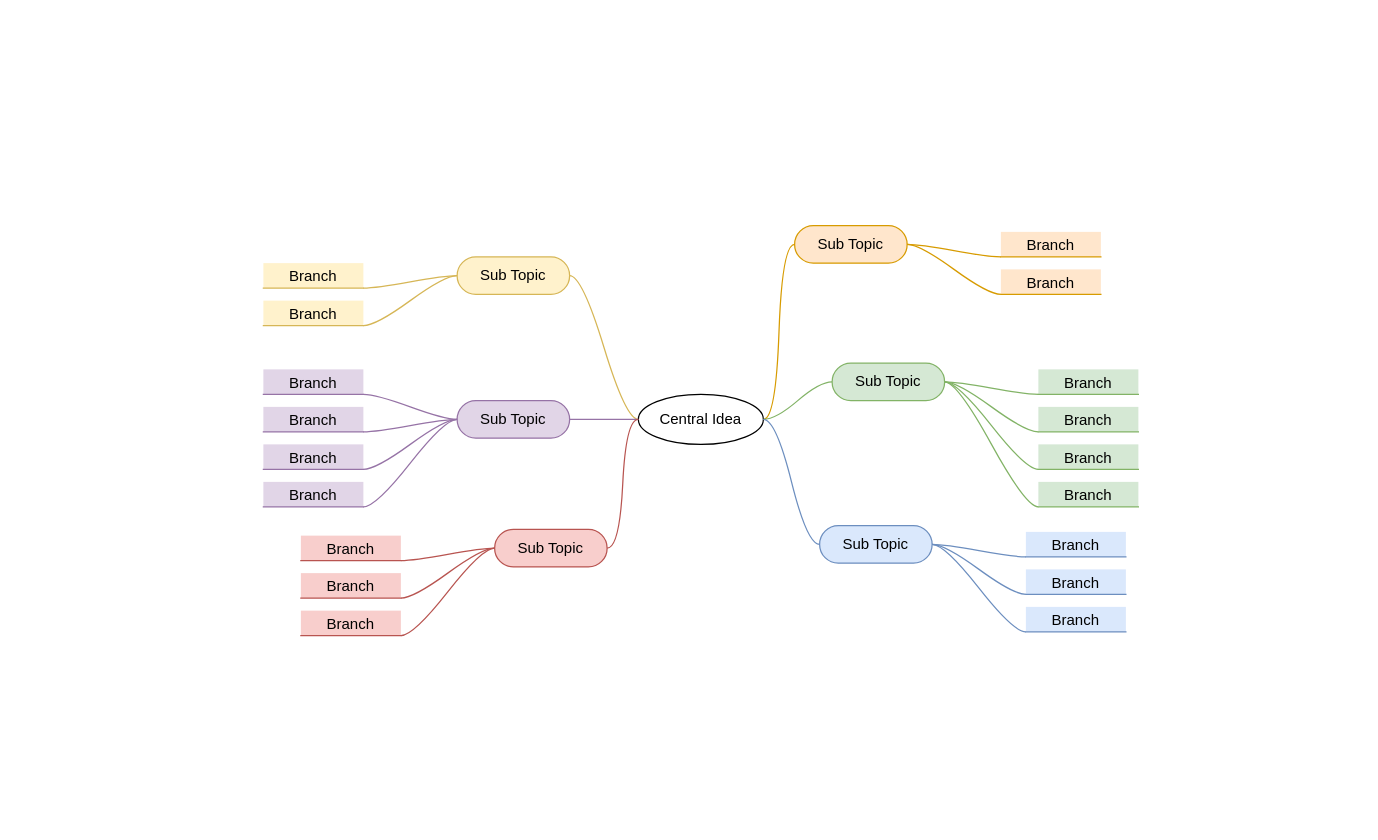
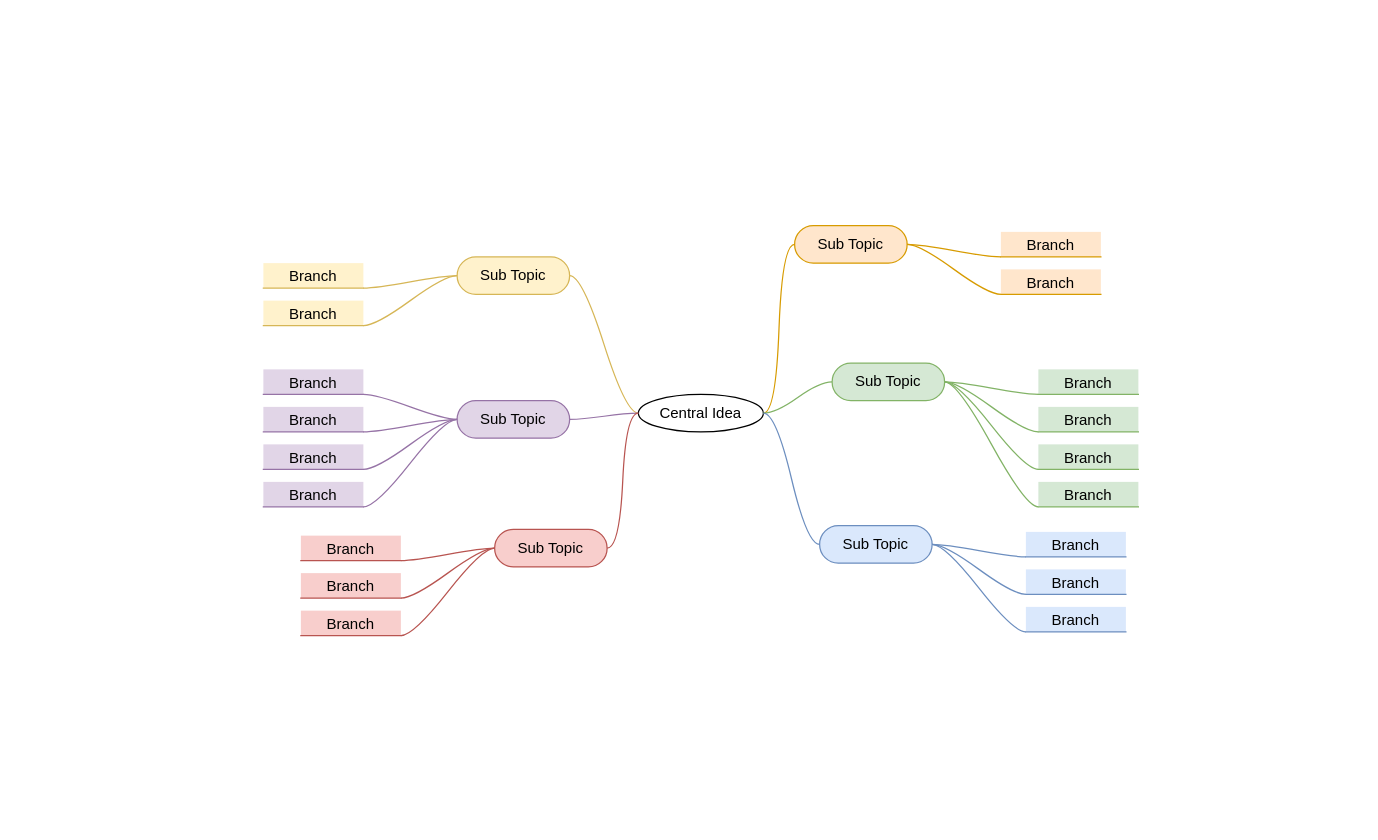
node "Central Idea": size 125x50 -> 125x38
